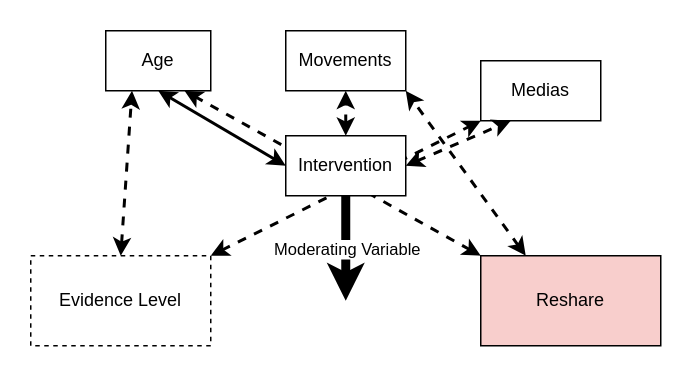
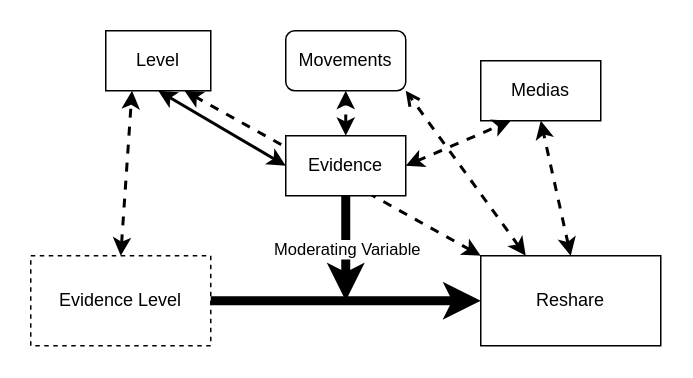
node "Age": label "Age" -> "Level"
node "Movements": shape rectangle -> rounded rectangle
edge "Movements" -- "Reshare": arrowhead classic -> open
node "Intervention": label "Intervention" -> "Evidence"
edge "Medias" -- "Reshare": added
edge "Medias" -- "Evidence Level": removed
edge "Evidence Level" -> "Reshare": added
node "Reshare": fillcolor #f8cecc -> #ffffff
